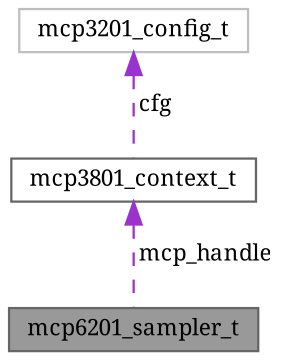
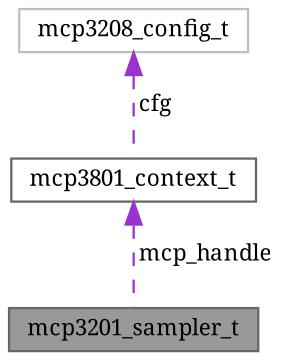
node "mcp3201_config_t": label "mcp3201_config_t" -> "mcp3208_config_t"
node "mcp6201_sampler_t": label "mcp6201_sampler_t" -> "mcp3201_sampler_t"
